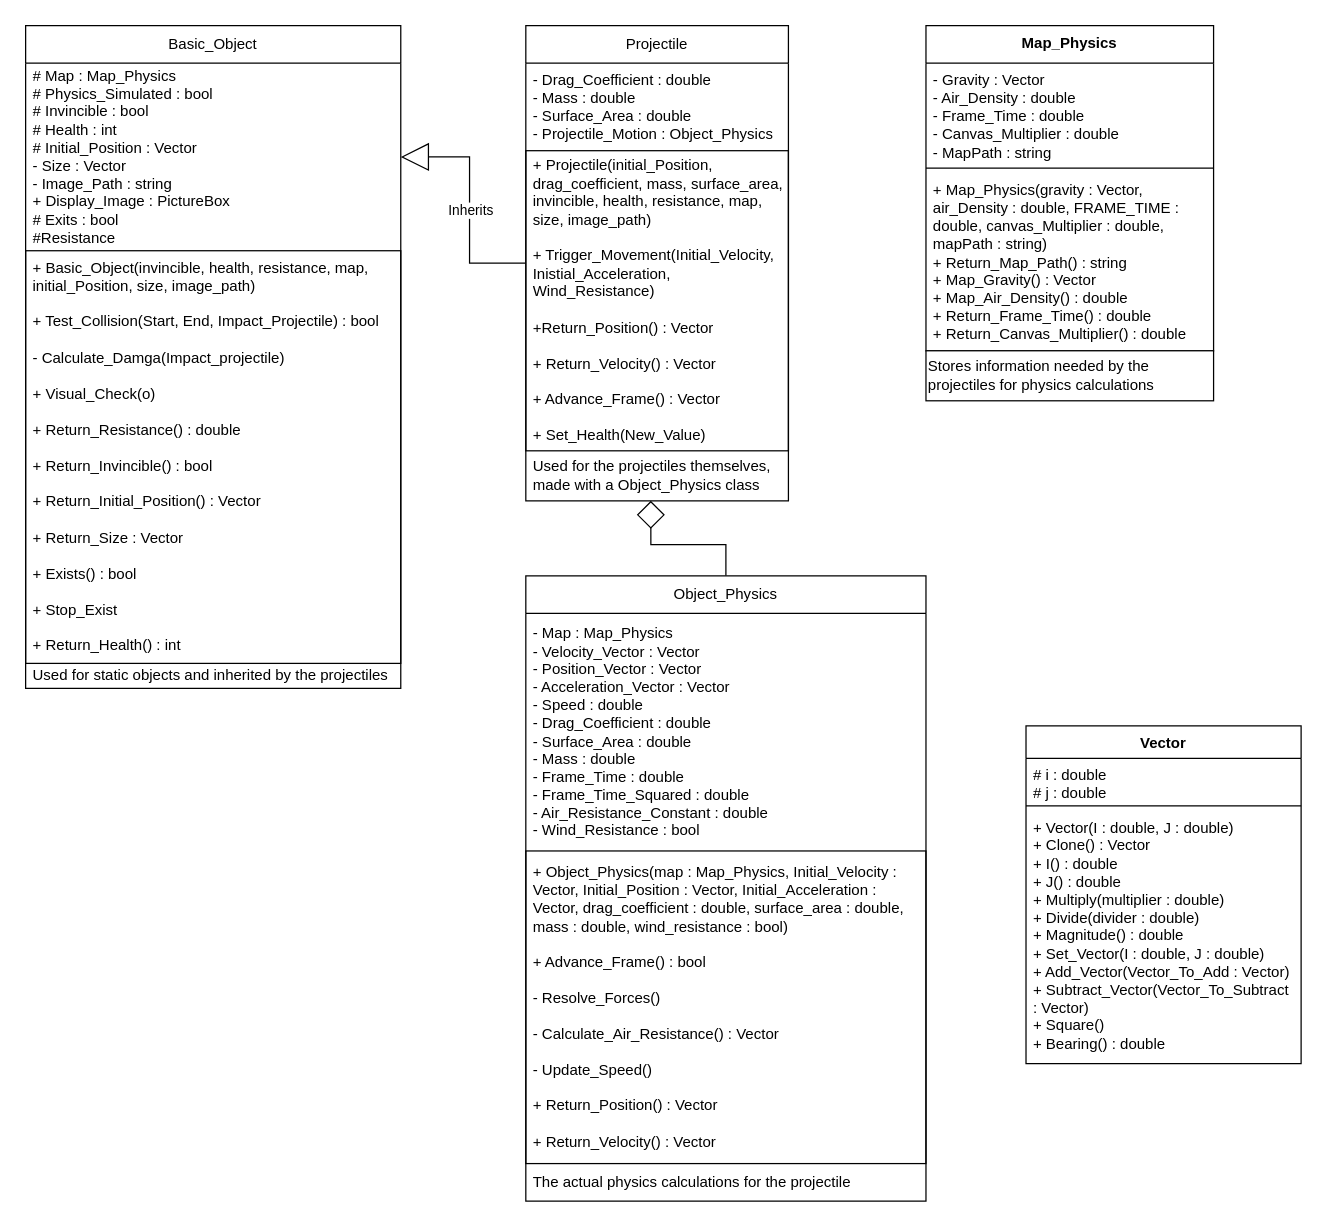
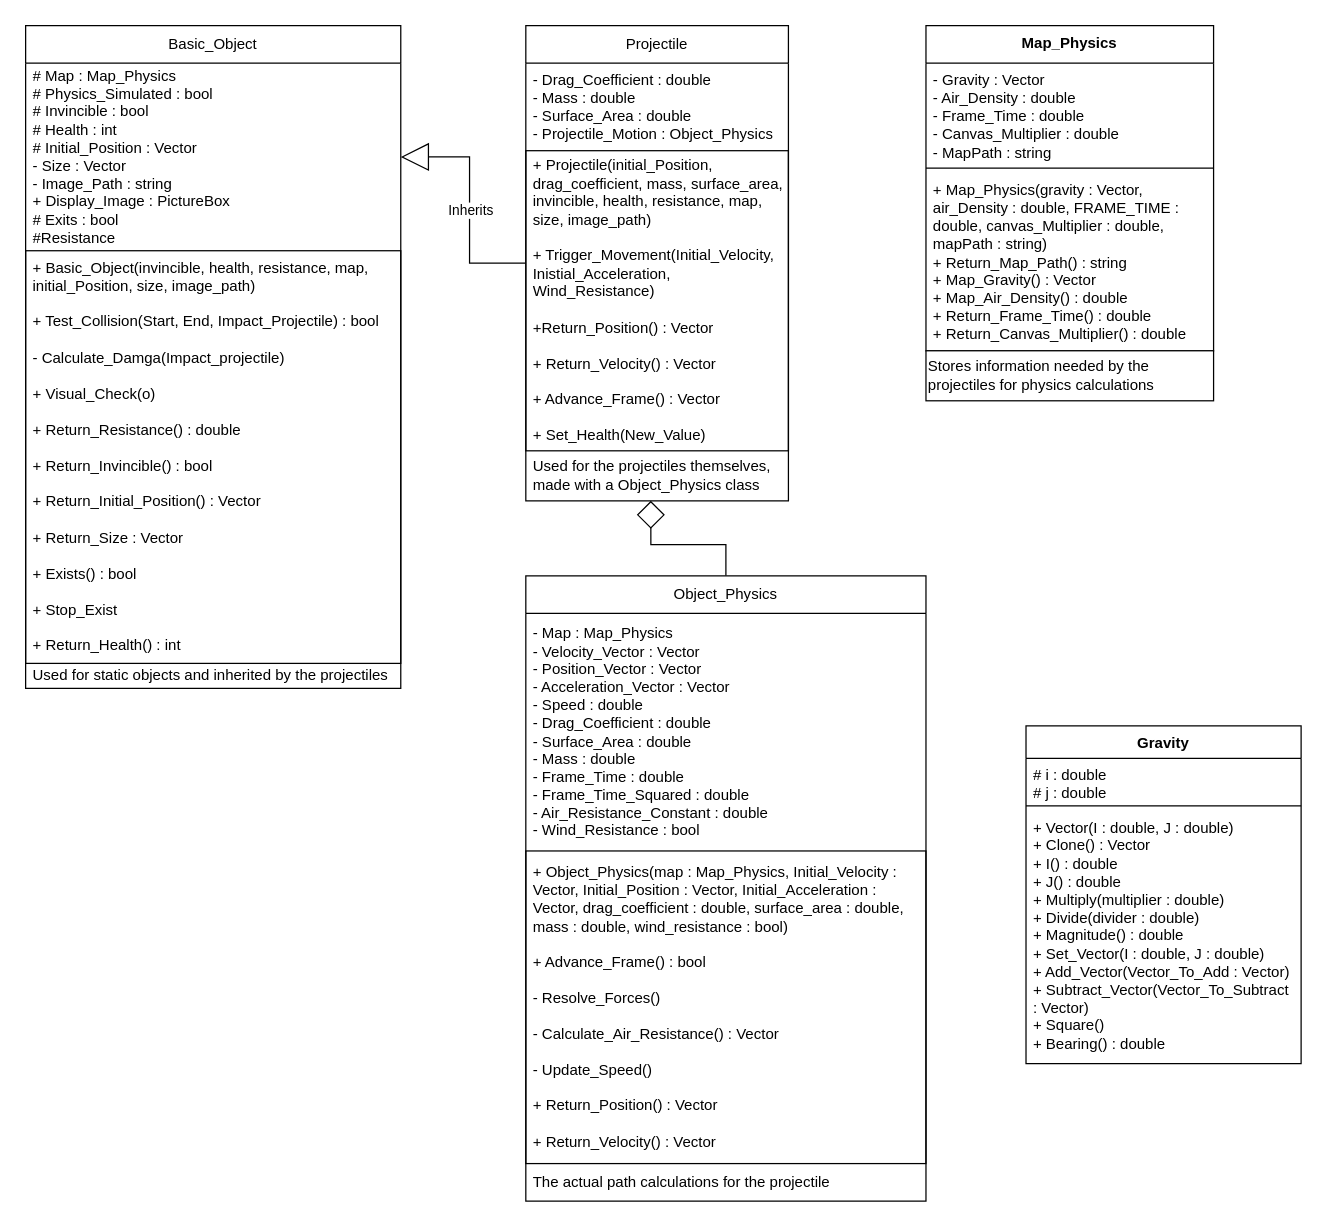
node "Vector": label "Vector" -> "Gravity"
node "The actual physics calculations for the projectile": label "The actual physics calculations for the projectile" -> "The actual path calculations for the projectile"
